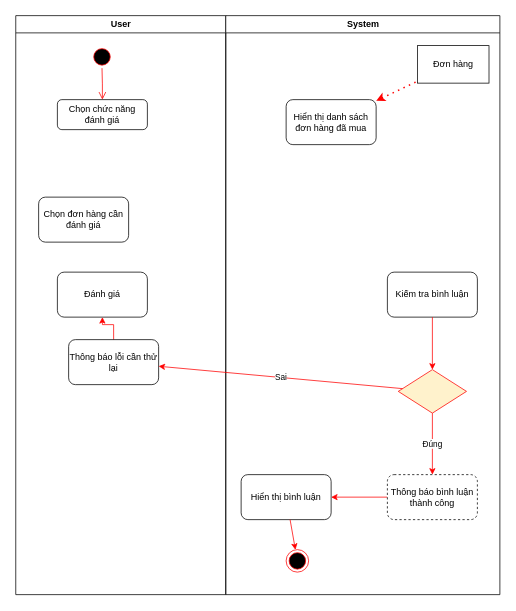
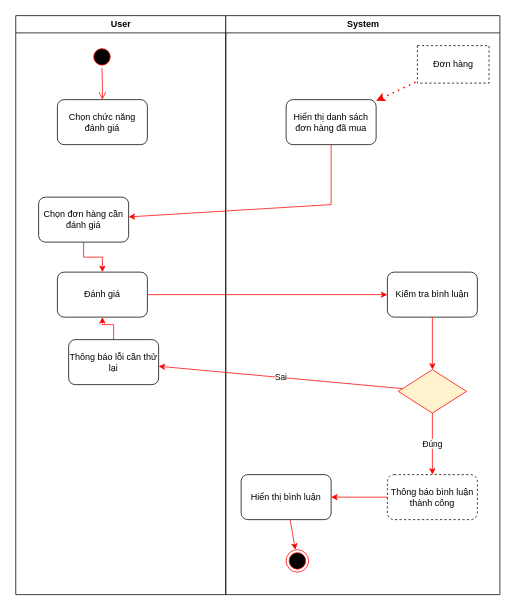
node "Đơn hàng": style solid -> dashed
node "Chọn chức năng đánh giá": size 90x30 -> 90x45
edge "Hiển thị danh sách đơn hàng đã mua" -> "Chọn đơn hàng cần đánh giá": added
edge "Chọn đơn hàng cần đánh giá" -> "Đánh giá": added
edge "Đánh giá" -> "Kiếm tra bình luận": added
